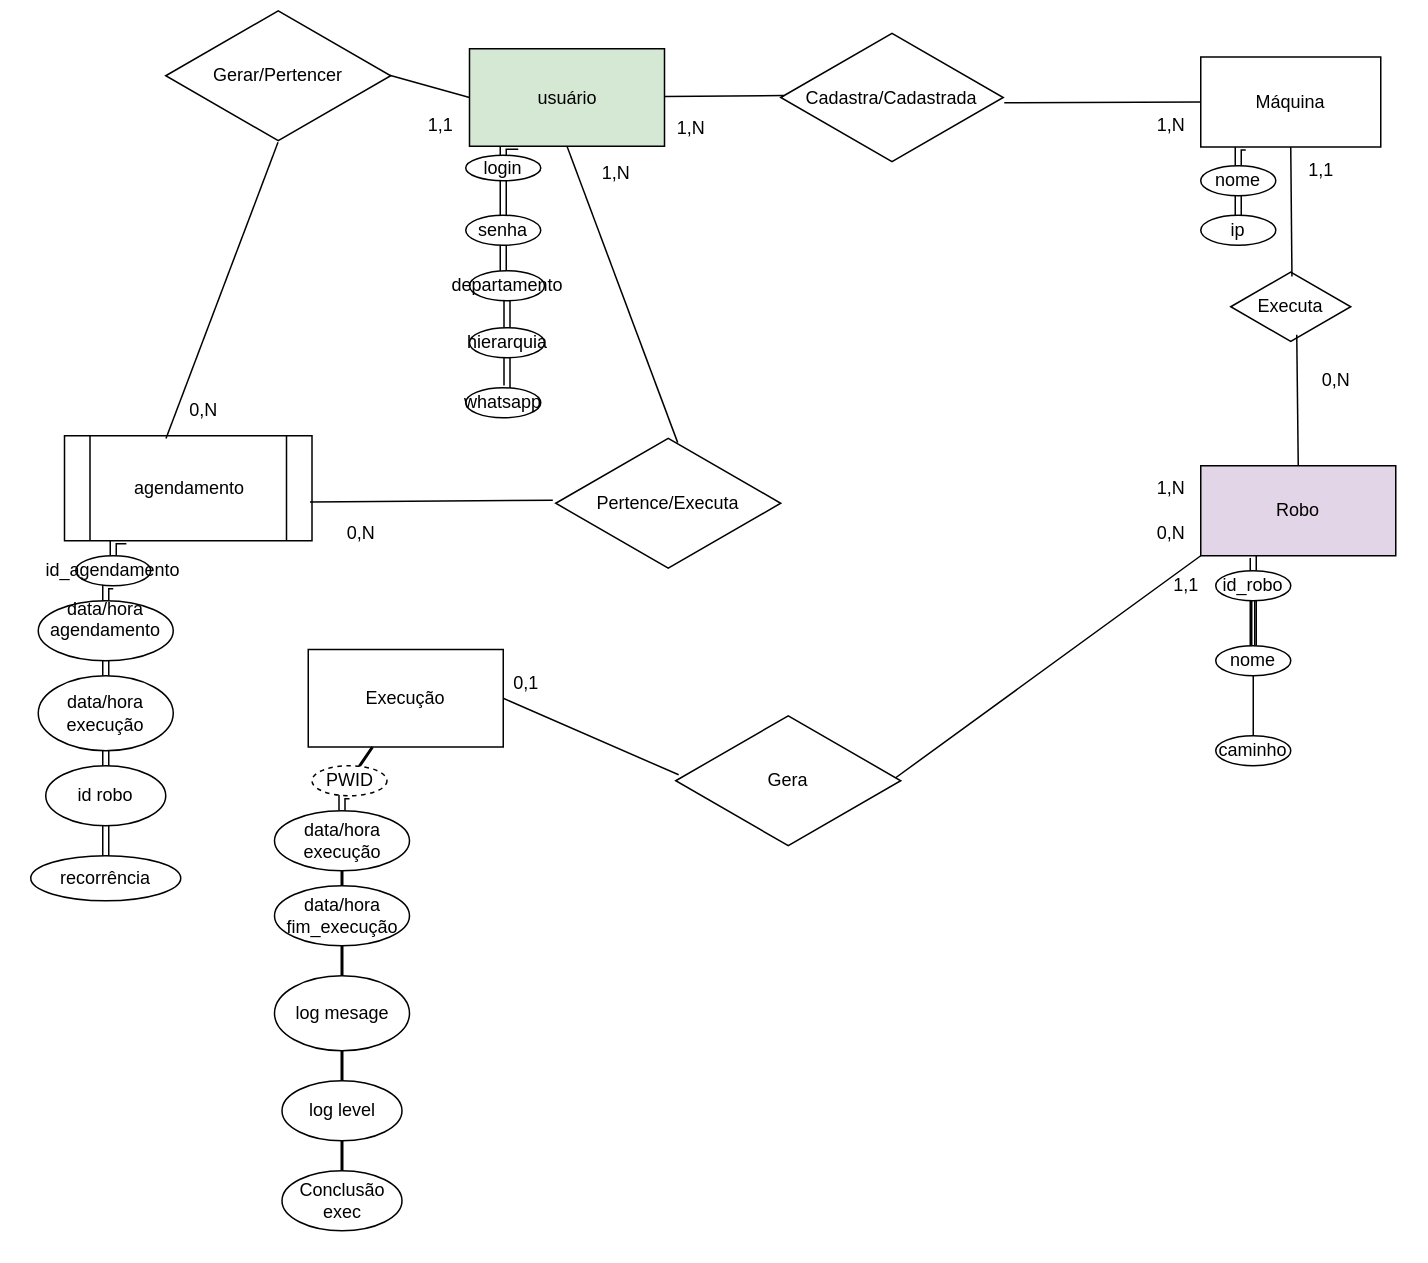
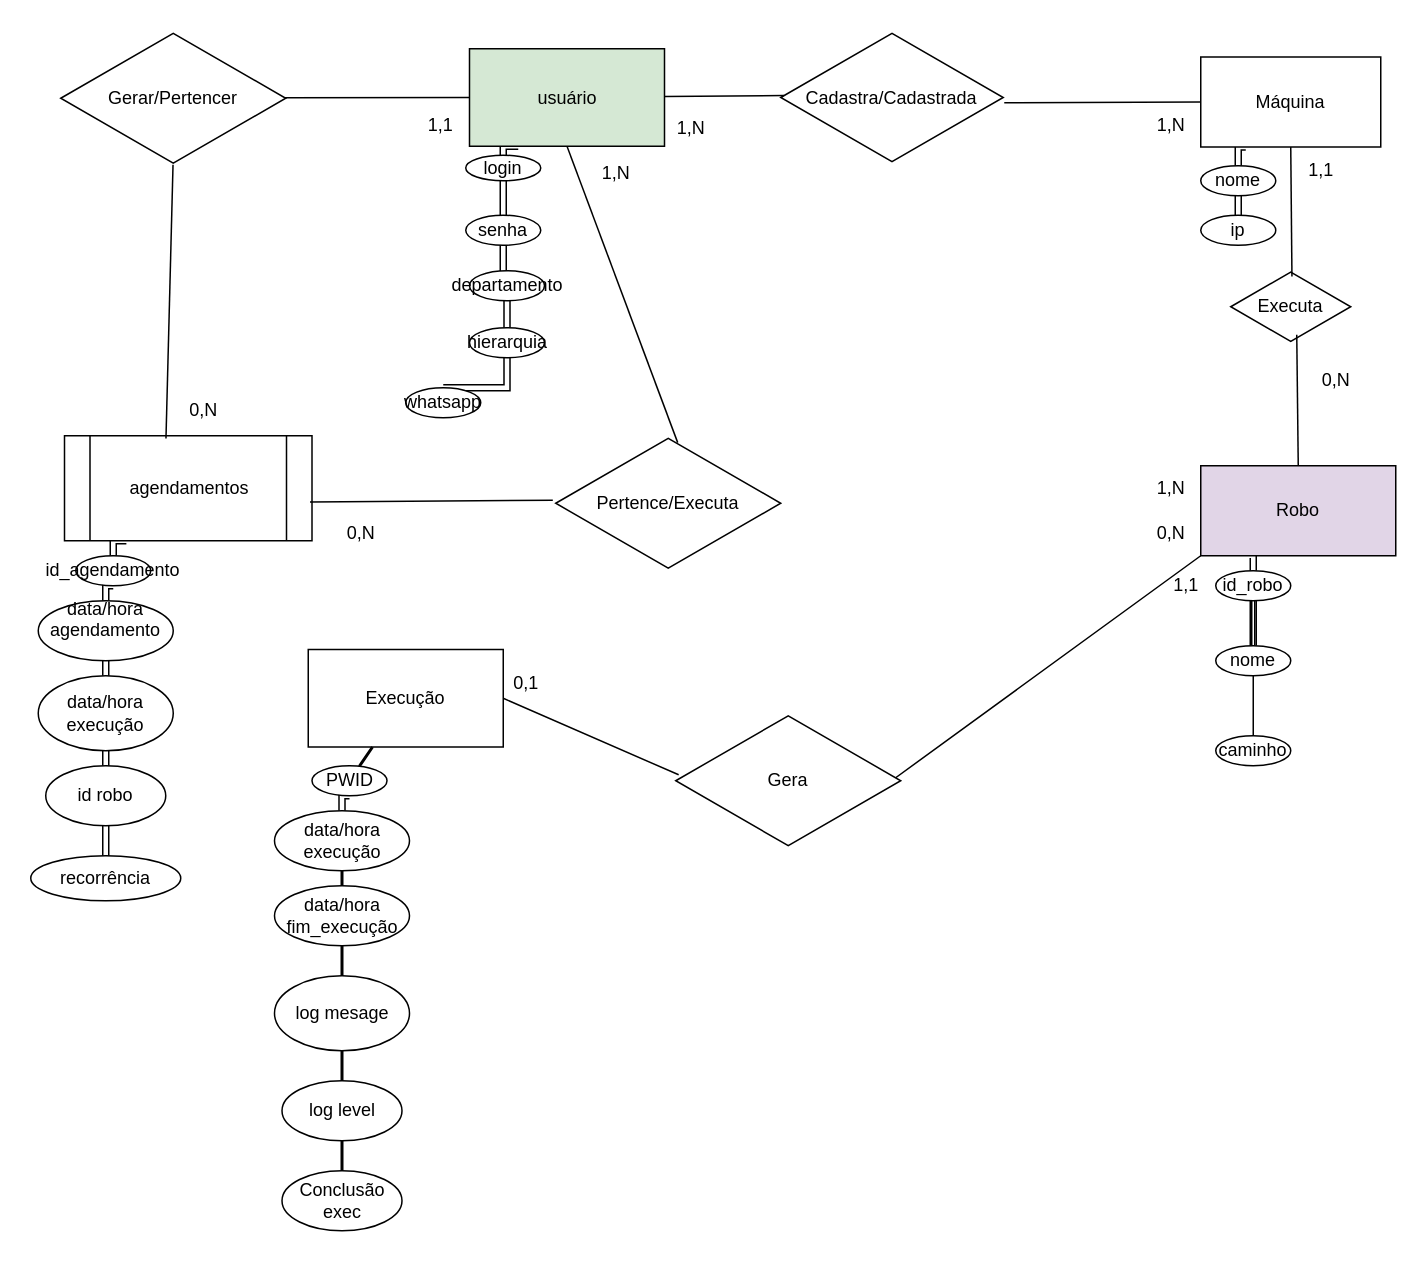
node "Gerar/Pertencer": moved (278, 76) -> (173, 98)
node "whatsapp": moved (503, 403) -> (443, 403)
node "agendamento": label "agendamento" -> "agendamentos"
node "PWID": style dashed -> solid
